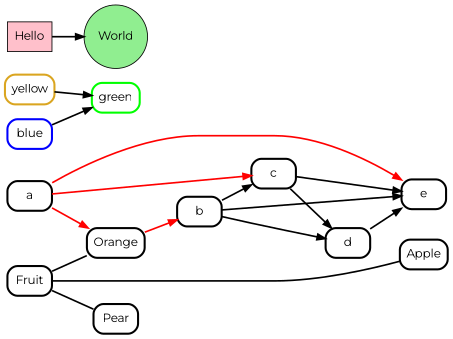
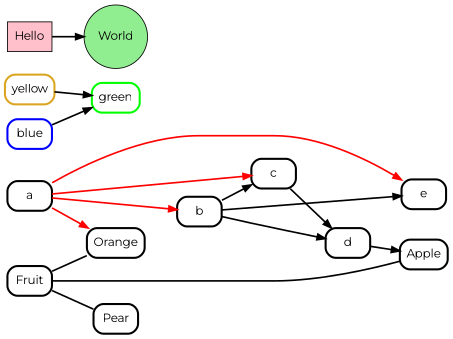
edge "c" -> "e": removed
edge "d" -> "e": now "d" -> "Apple"
edge "Orange" -> "b": now "a" -> "b"
